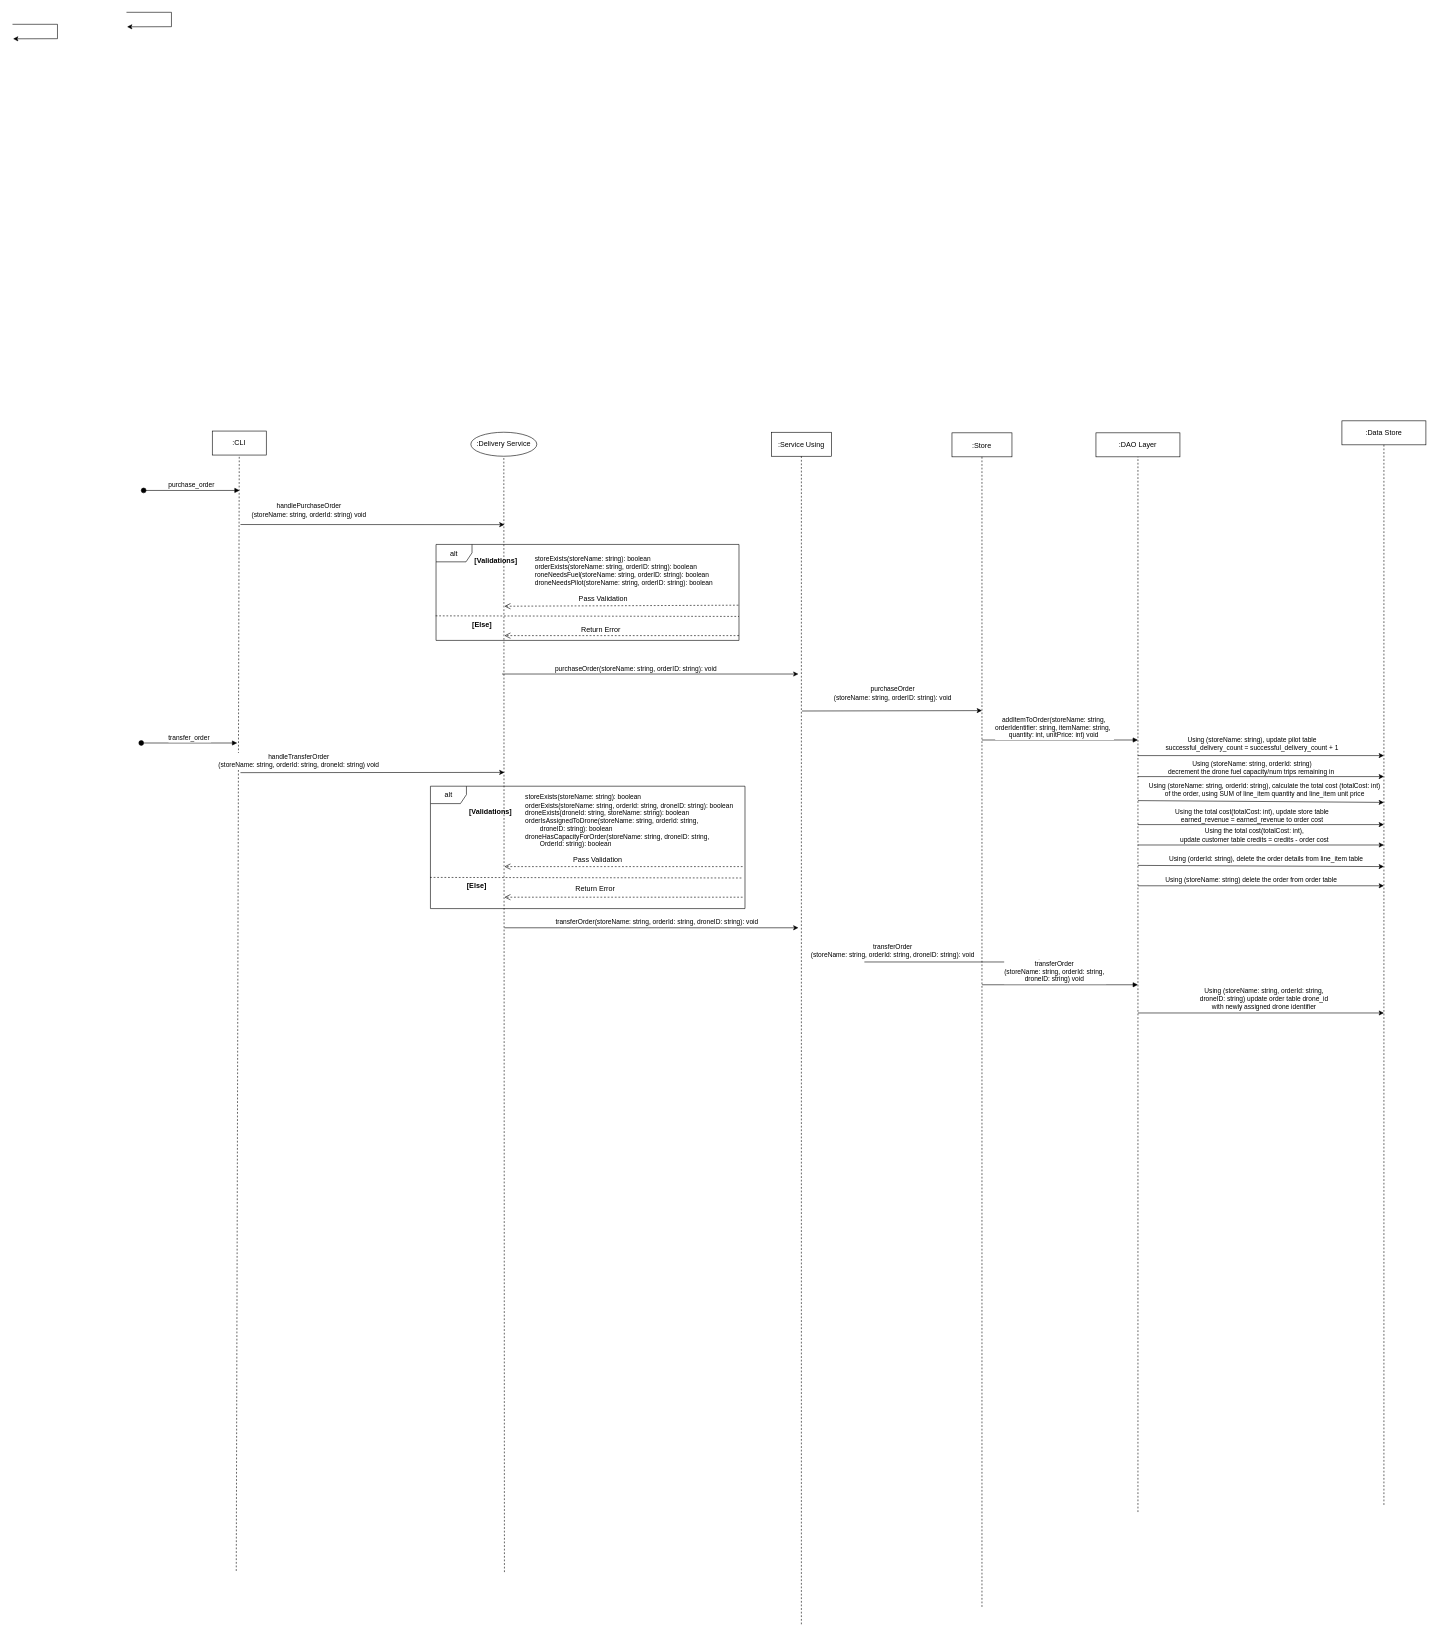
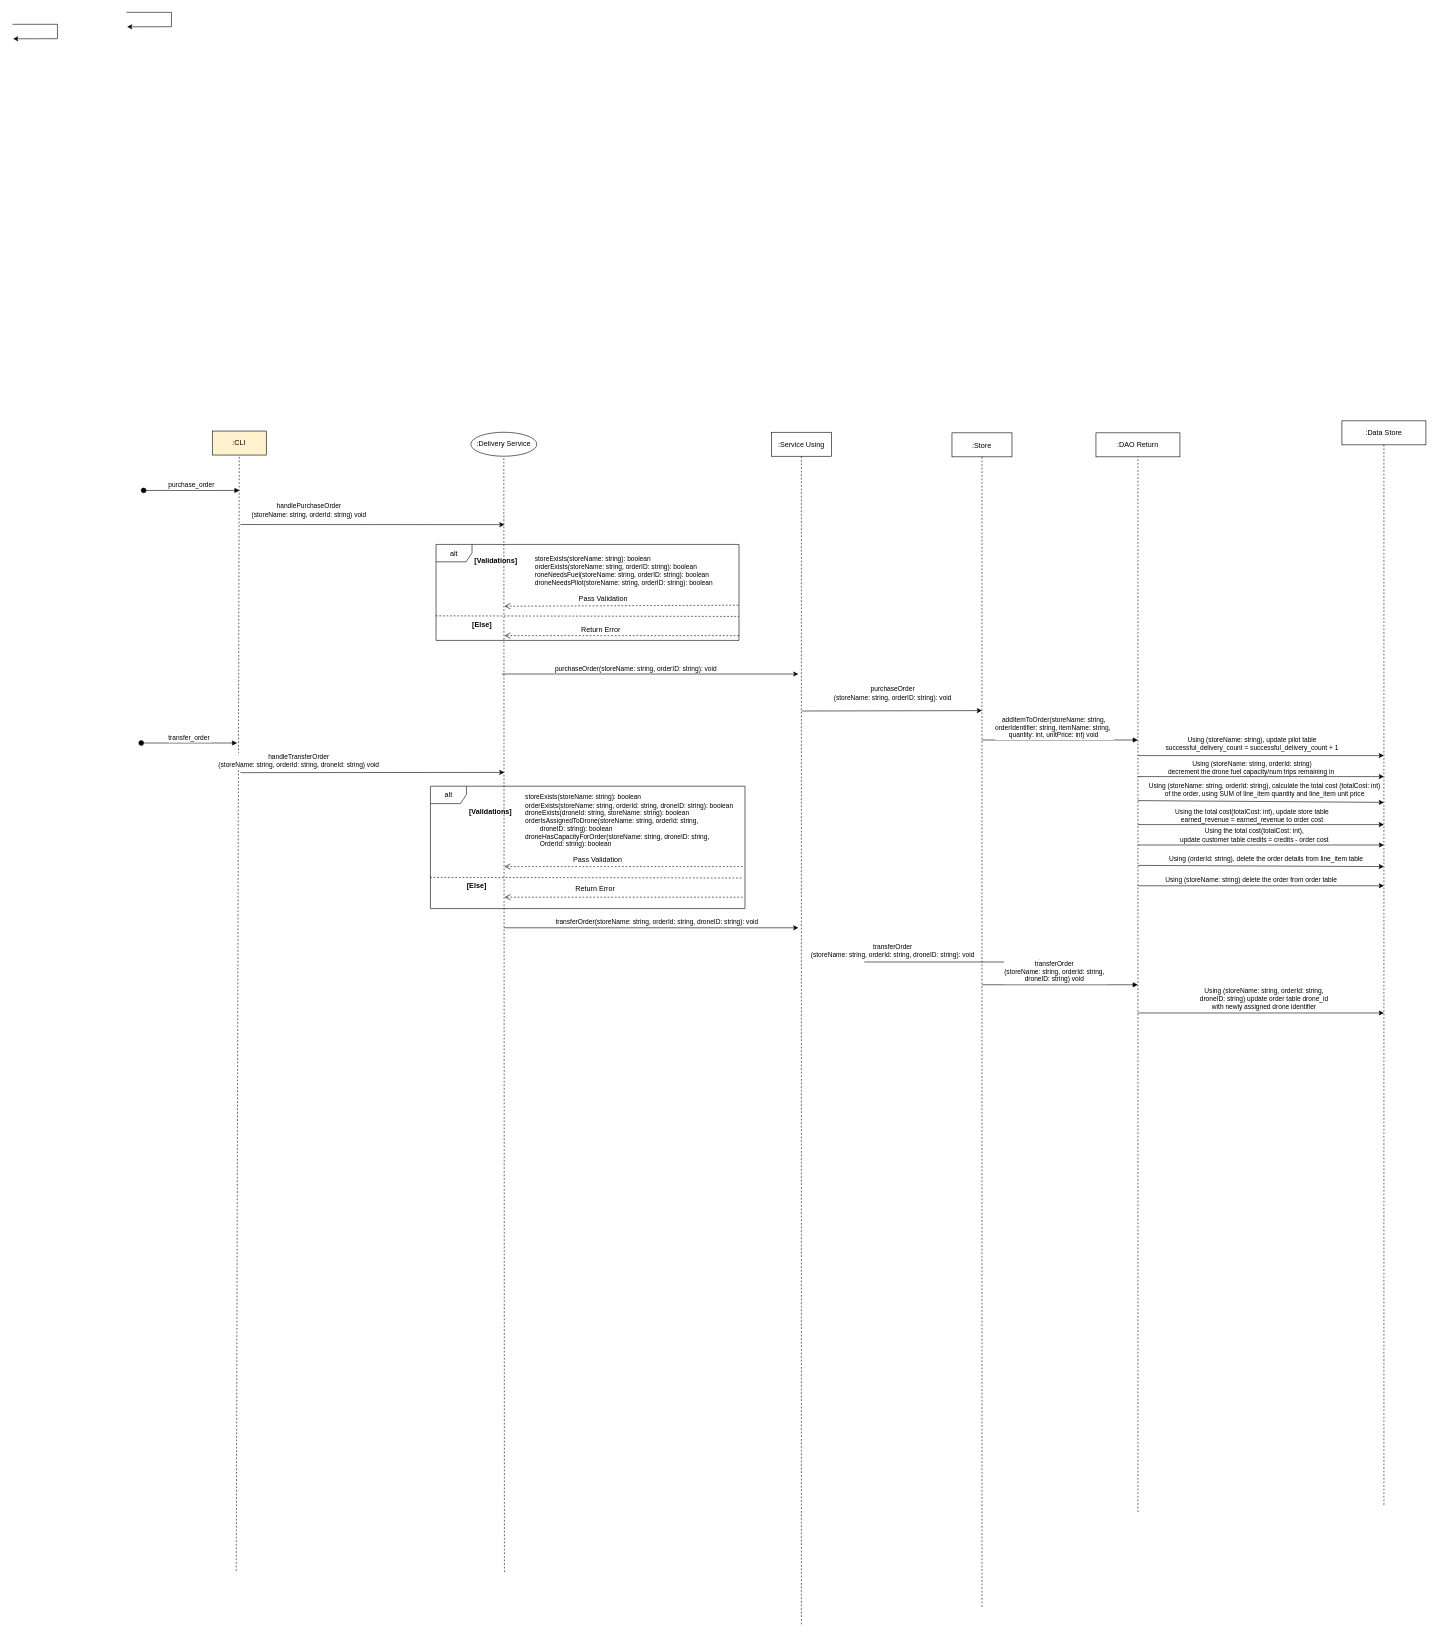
node ":CLI": fillcolor #ffffff -> #fff2cc
node ":DAO Layer": label ":DAO Layer" -> ":DAO Return"
